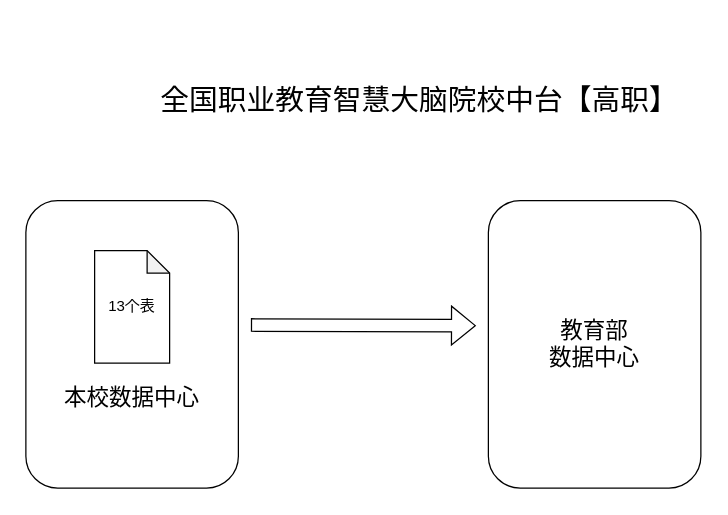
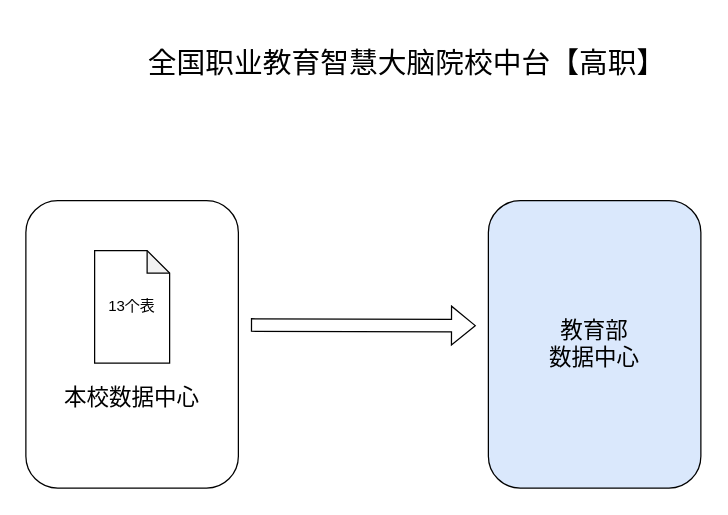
node "全国职业教育智慧大脑院校中台【高职】": moved (419, 101) -> (407, 63)
node "教育部 数据中心": fillcolor #ffffff -> #dae8fc
